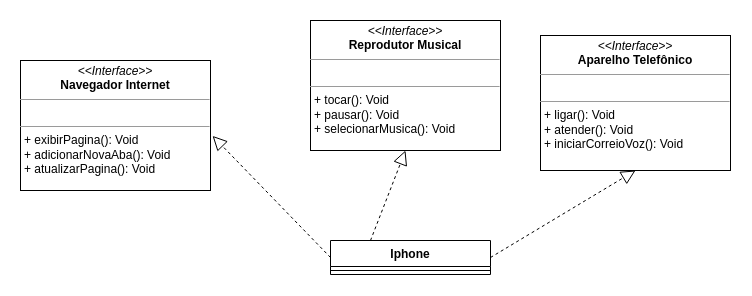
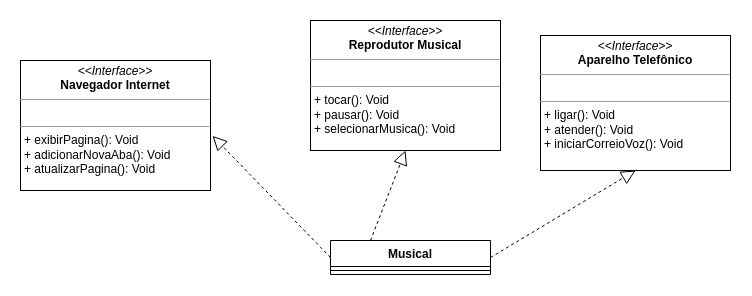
node "Iphone": label "Iphone" -> "Musical"
